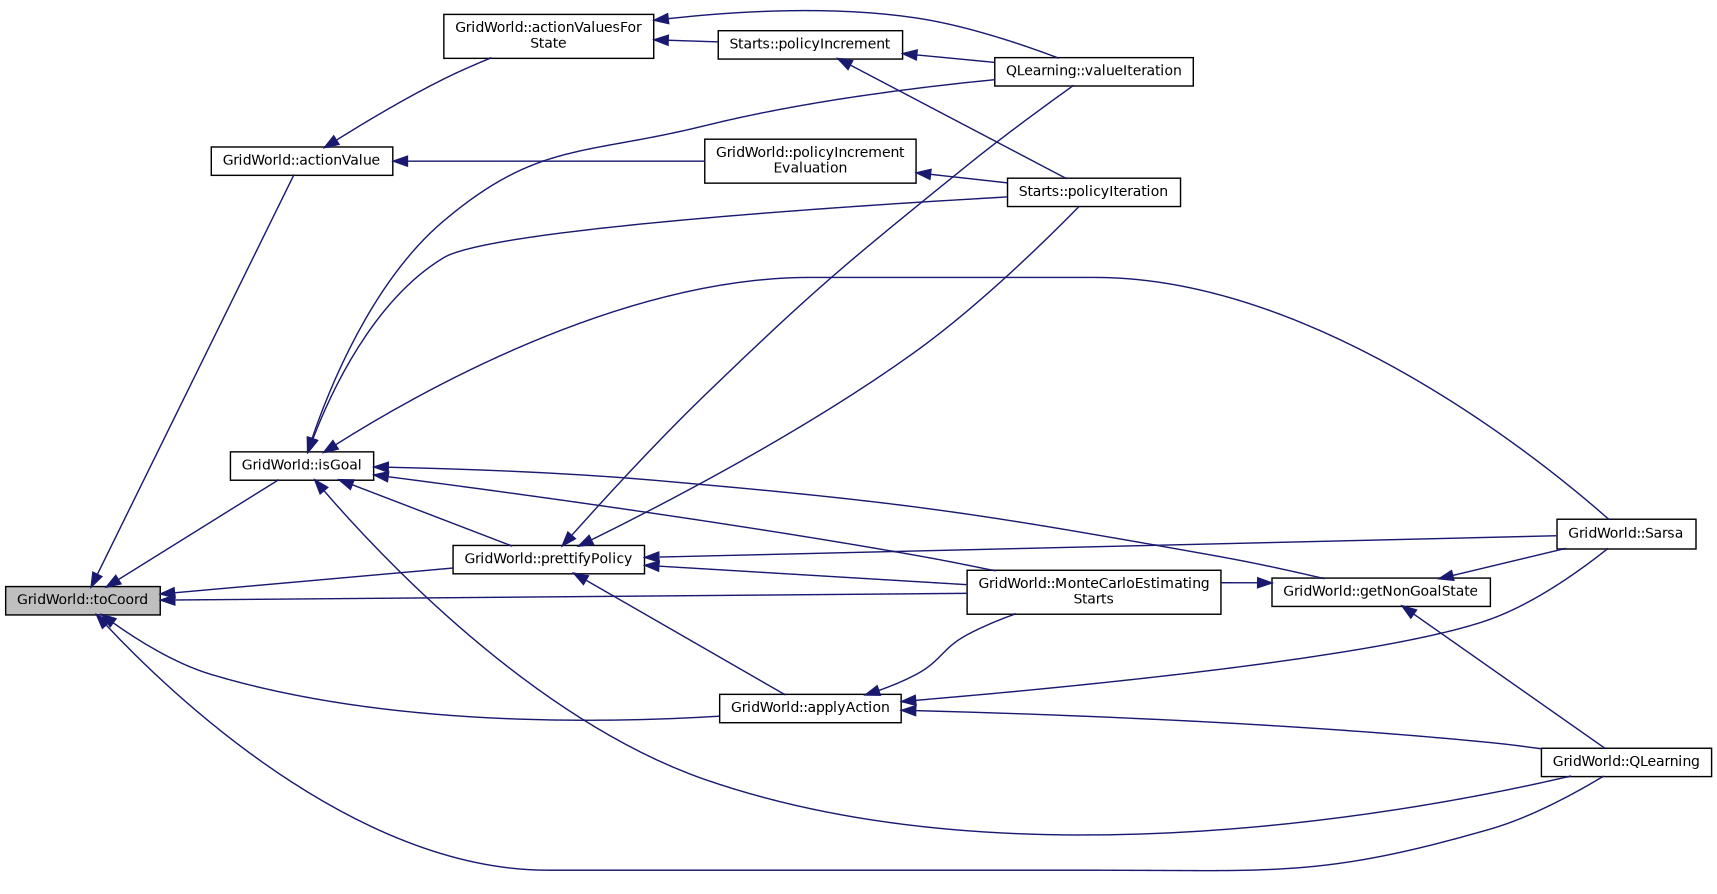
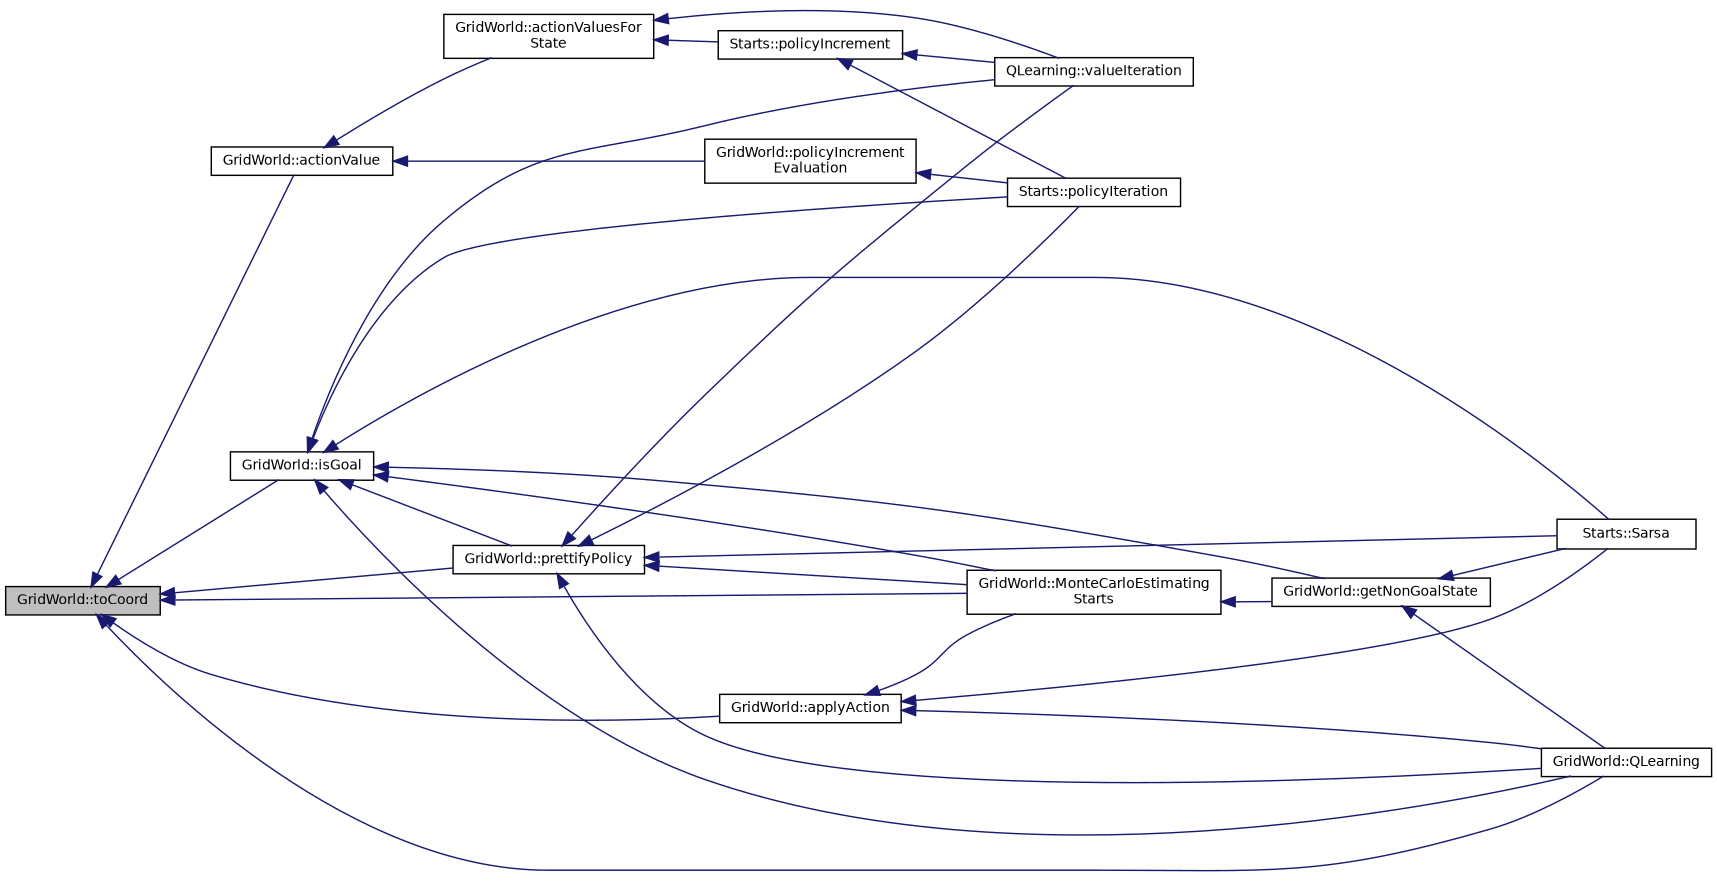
node "GridWorld::Sarsa": label "GridWorld::Sarsa" -> "Starts::Sarsa"
edge "GridWorld::MonteCarloEstimating Starts" -> "GridWorld::getNonGoalState": reversed
edge "GridWorld::applyAction" -> "GridWorld::prettifyPolicy": now "GridWorld::QLearning" -> "GridWorld::prettifyPolicy"
